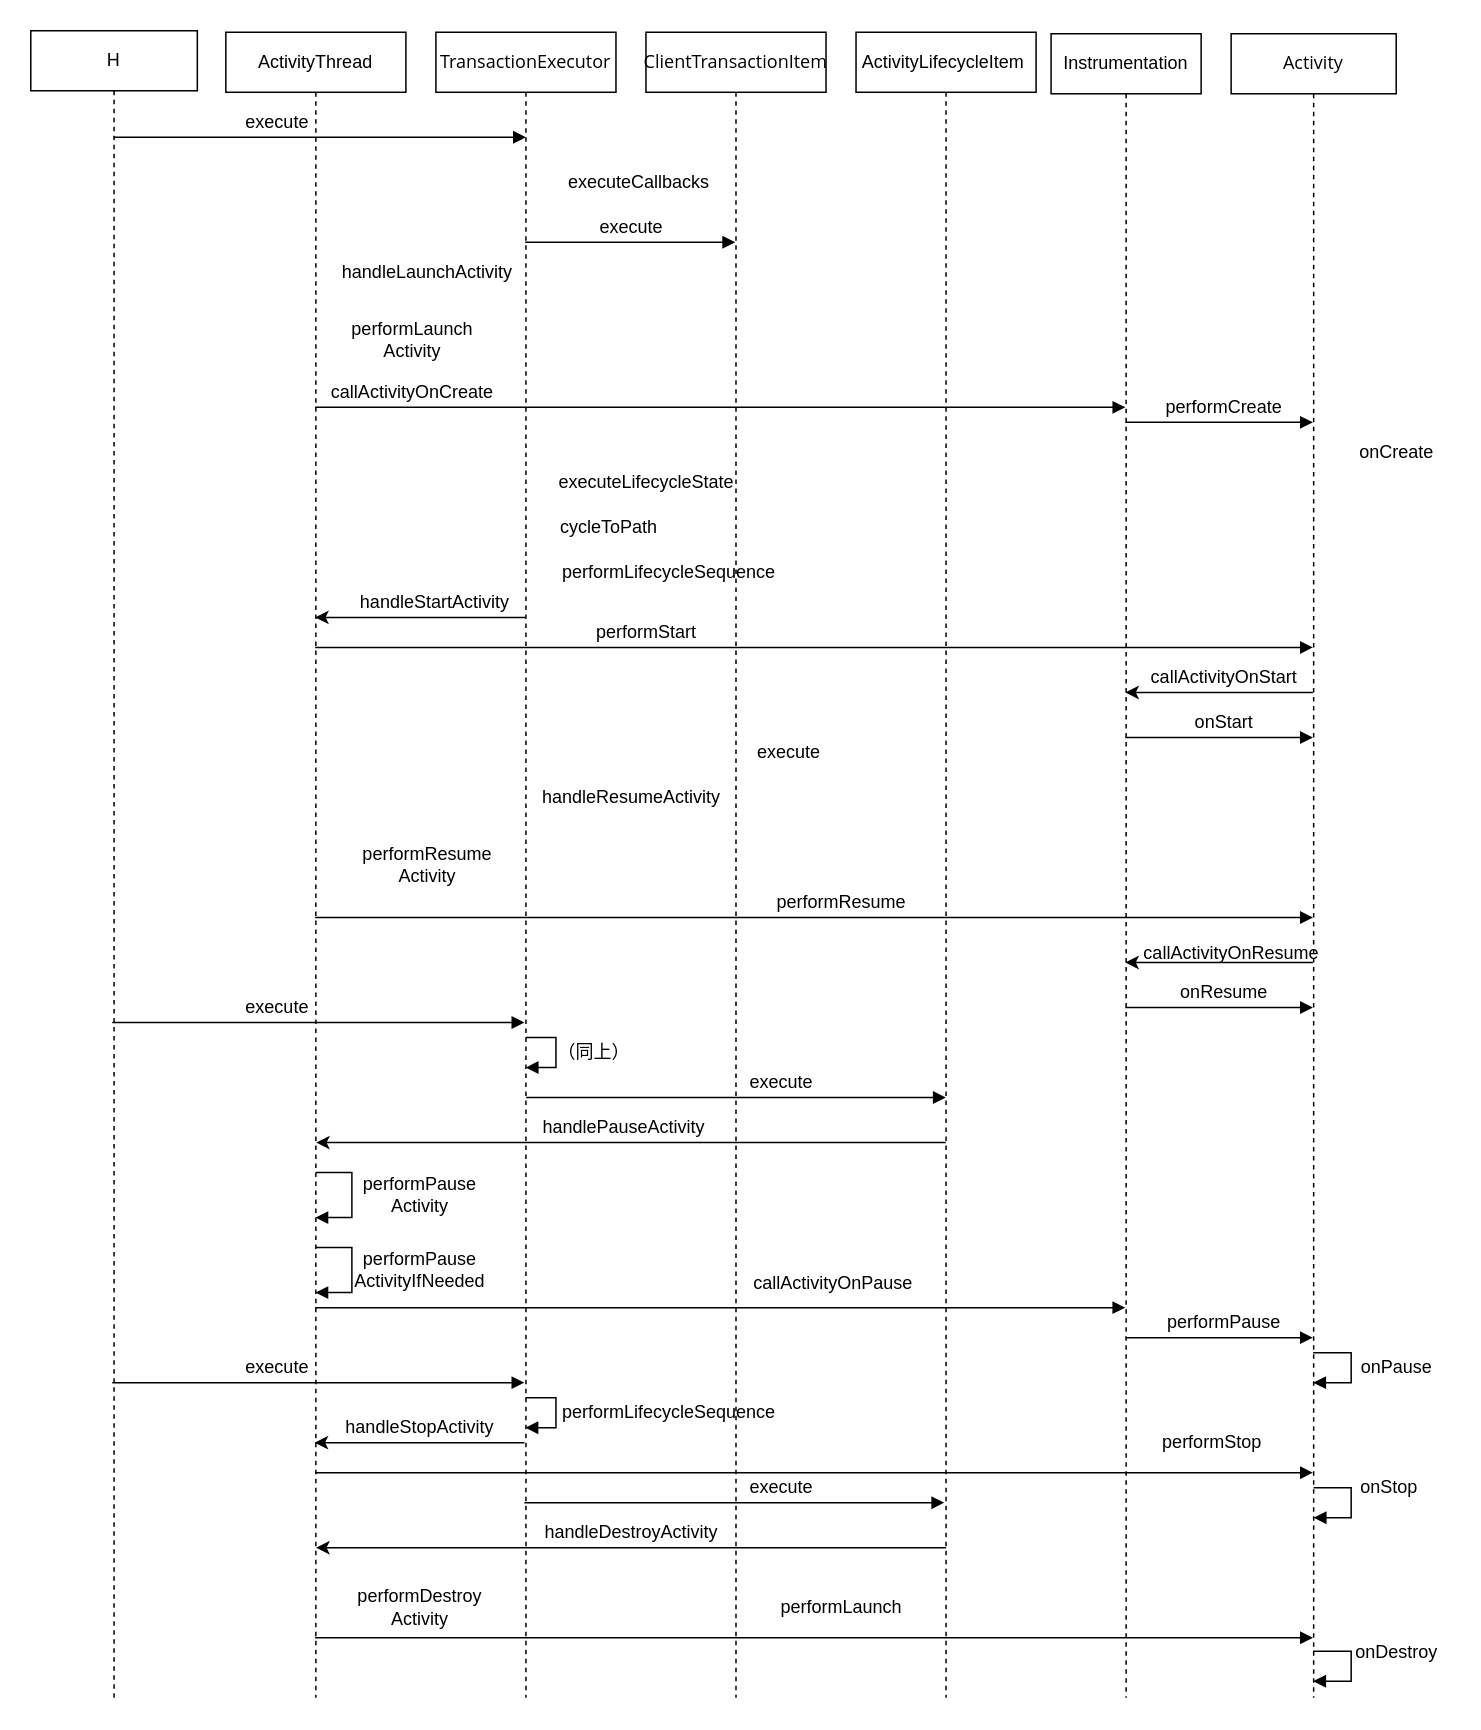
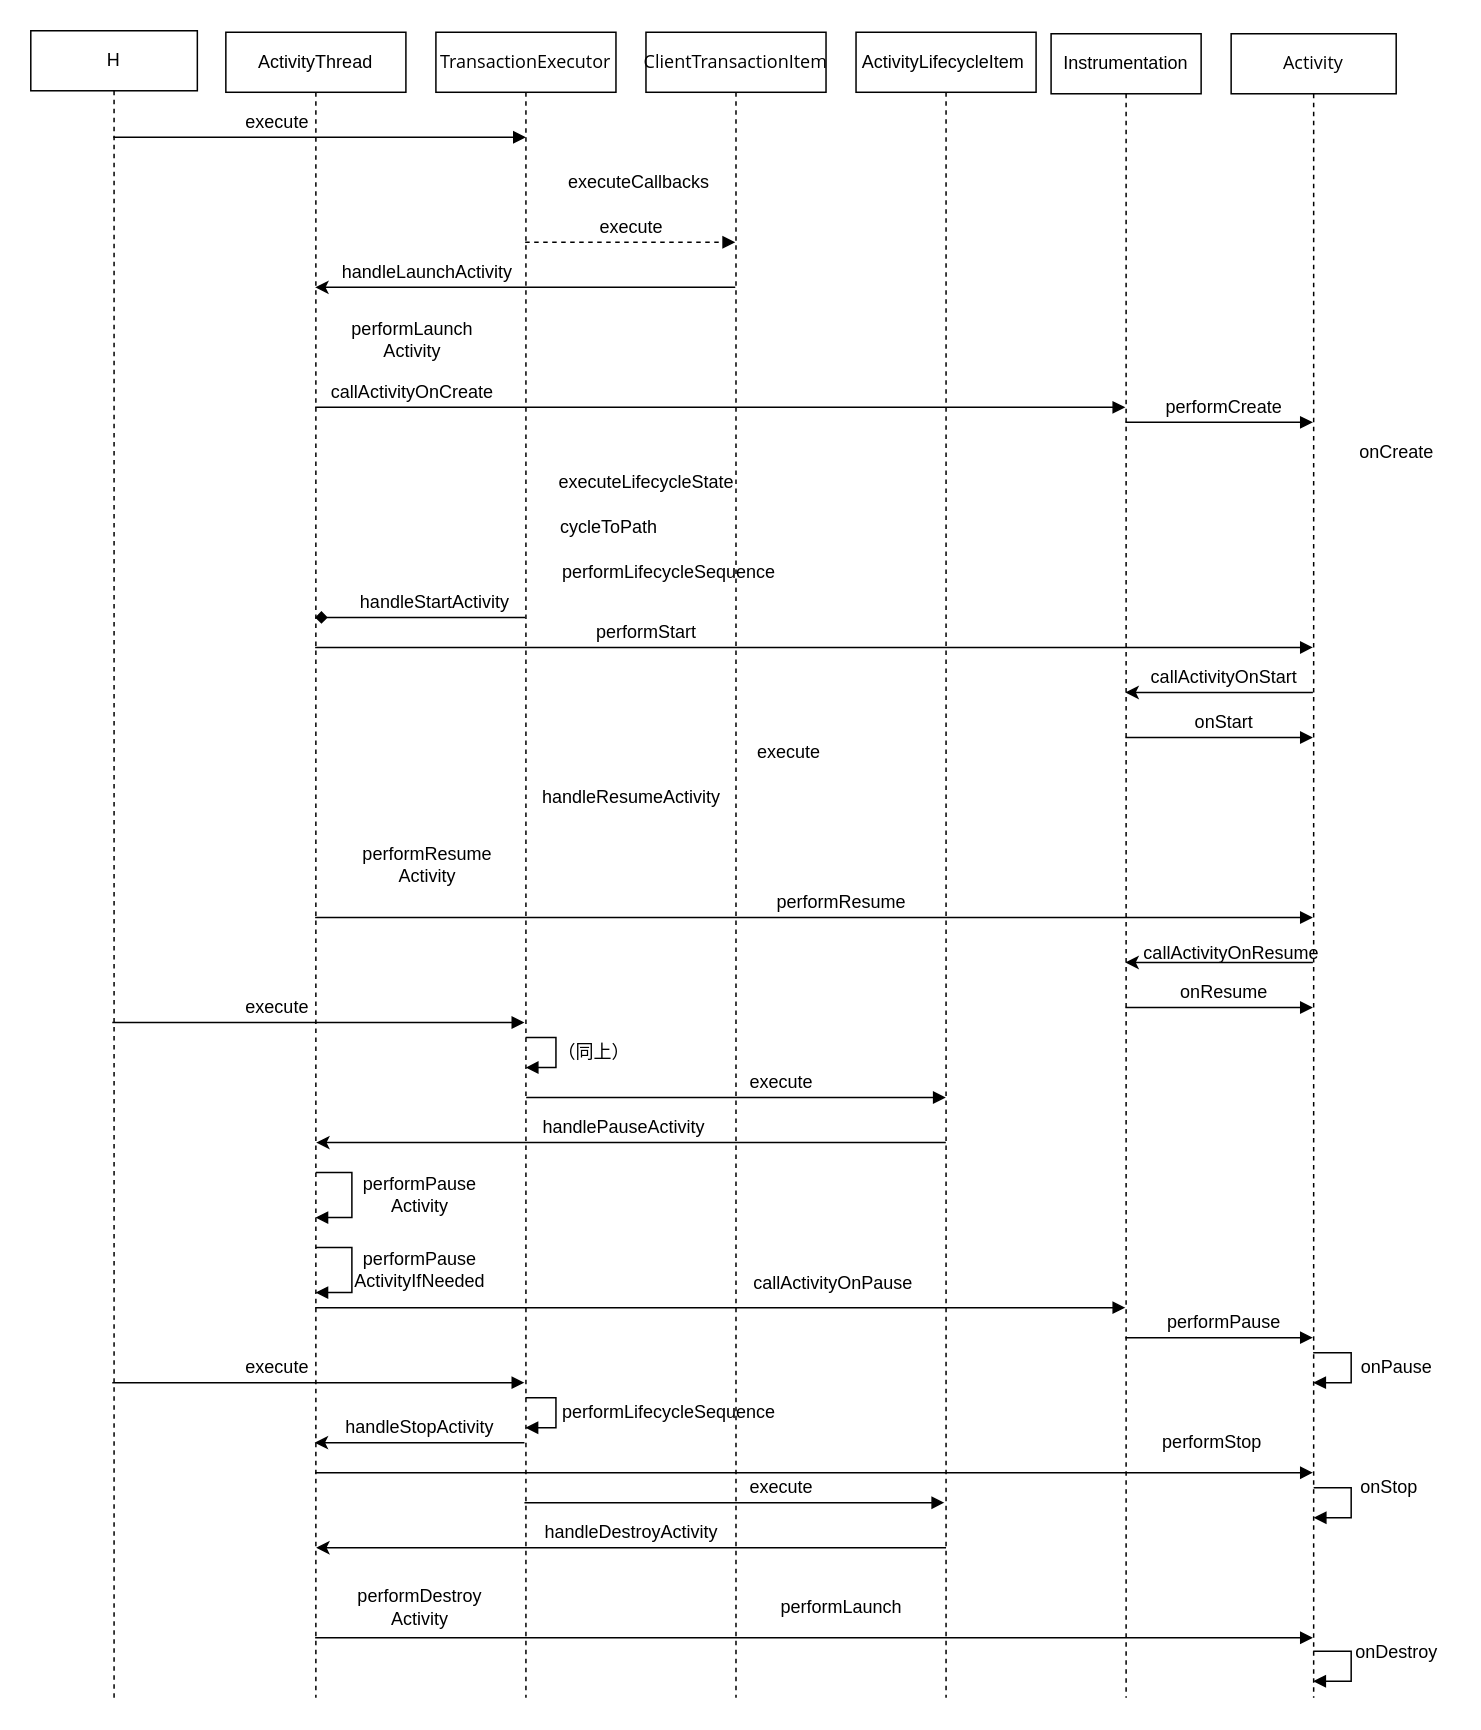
edge "TransactionExecutor" -> "ClientTransactionItem": style solid -> dashed
edge "ClientTransactionItem" -> "ActivityThread": added
edge "TransactionExecutor" -> "ActivityThread": arrowhead classic -> diamond
